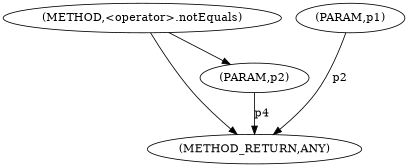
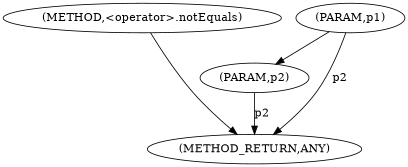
edge "(METHOD,<operator>.notEquals)" -> "(PARAM,p2)": now "(PARAM,p1)" -> "(PARAM,p2)"
edge "(PARAM,p2)" -> "(METHOD_RETURN,ANY)": label "p4" -> "p2"
